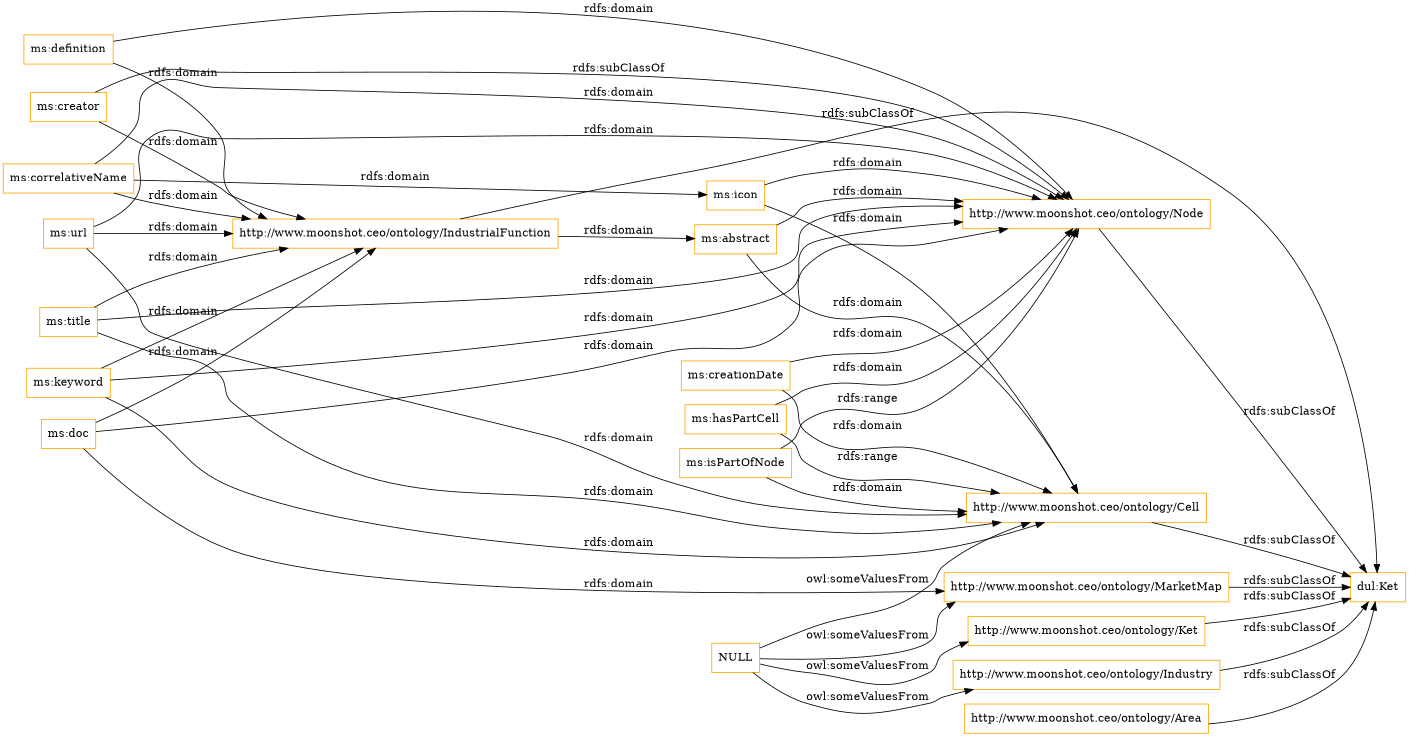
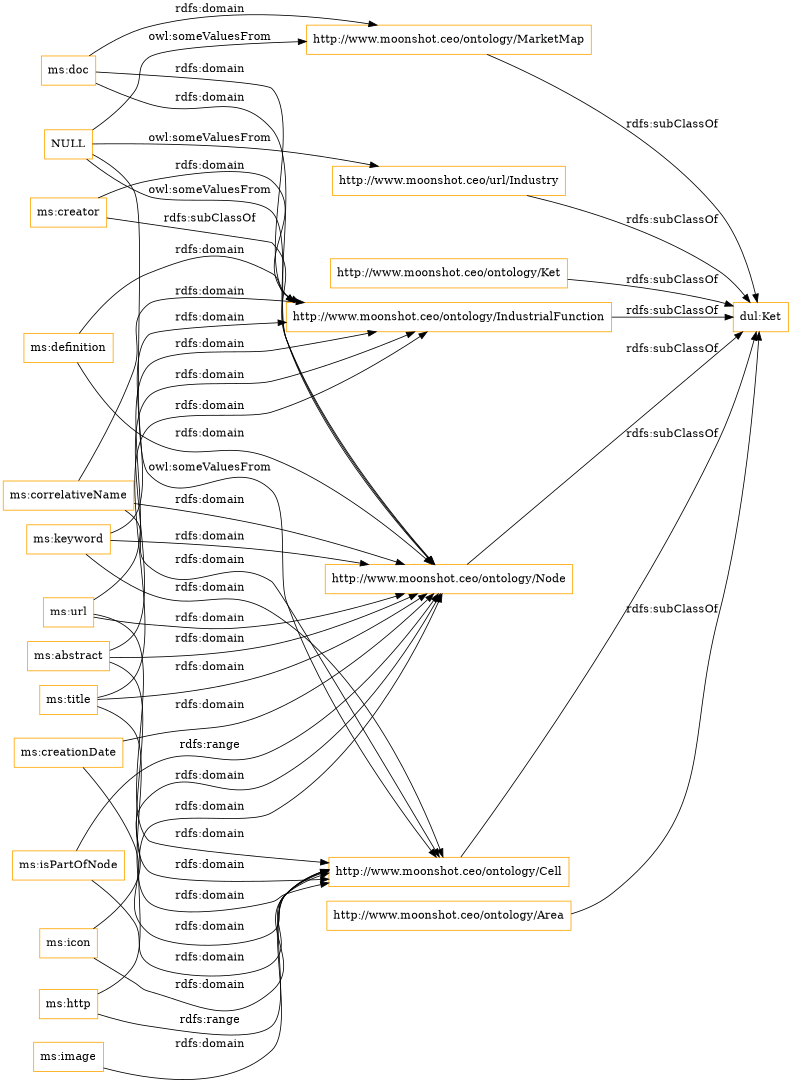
edge "ms:correlativeName" -> "ms:icon": now "ms:correlativeName" -> "http://www.moonshot.ceo/ontology/Cell"
edge "http://www.moonshot.ceo/ontology/IndustrialFunction" -> "ms:abstract": reversed
node "ms:hasPartCell": label "ms:hasPartCell" -> "ms:http"
node "http://www.moonshot.ceo/ontology/Industry": label "http://www.moonshot.ceo/ontology/Industry" -> "http://www.moonshot.ceo/url/Industry"
edge "NULL" -> "http://www.moonshot.ceo/ontology/Ket": now "NULL" -> "http://www.moonshot.ceo/ontology/Node"
node "ms:image": added
